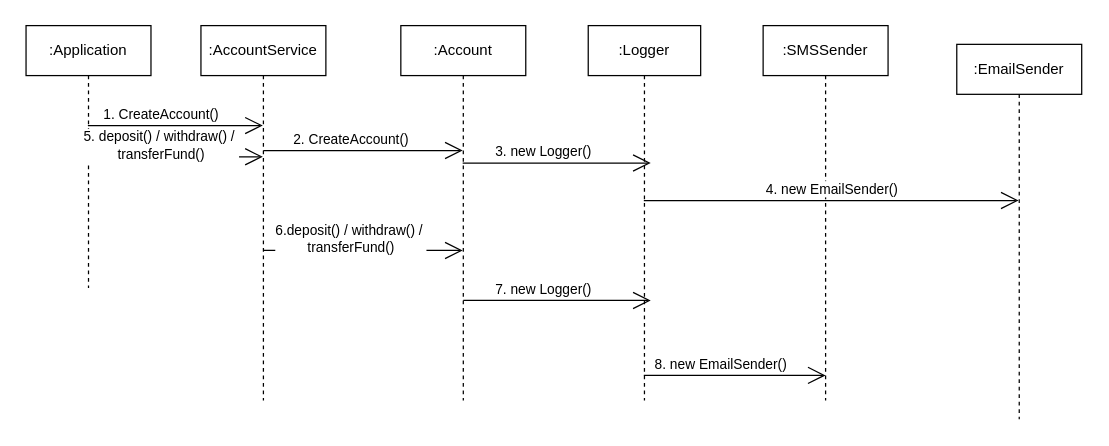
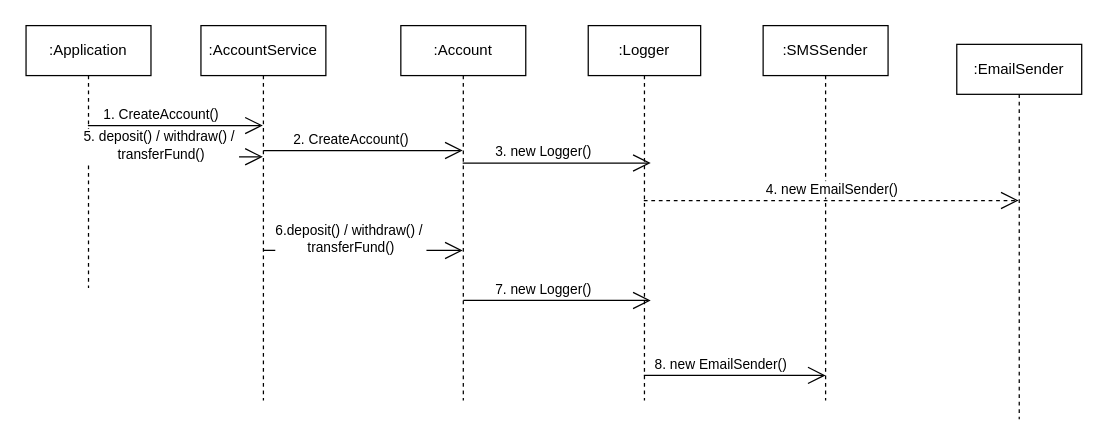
edge ":Logger" -> ":EmailSender": style solid -> dashed
